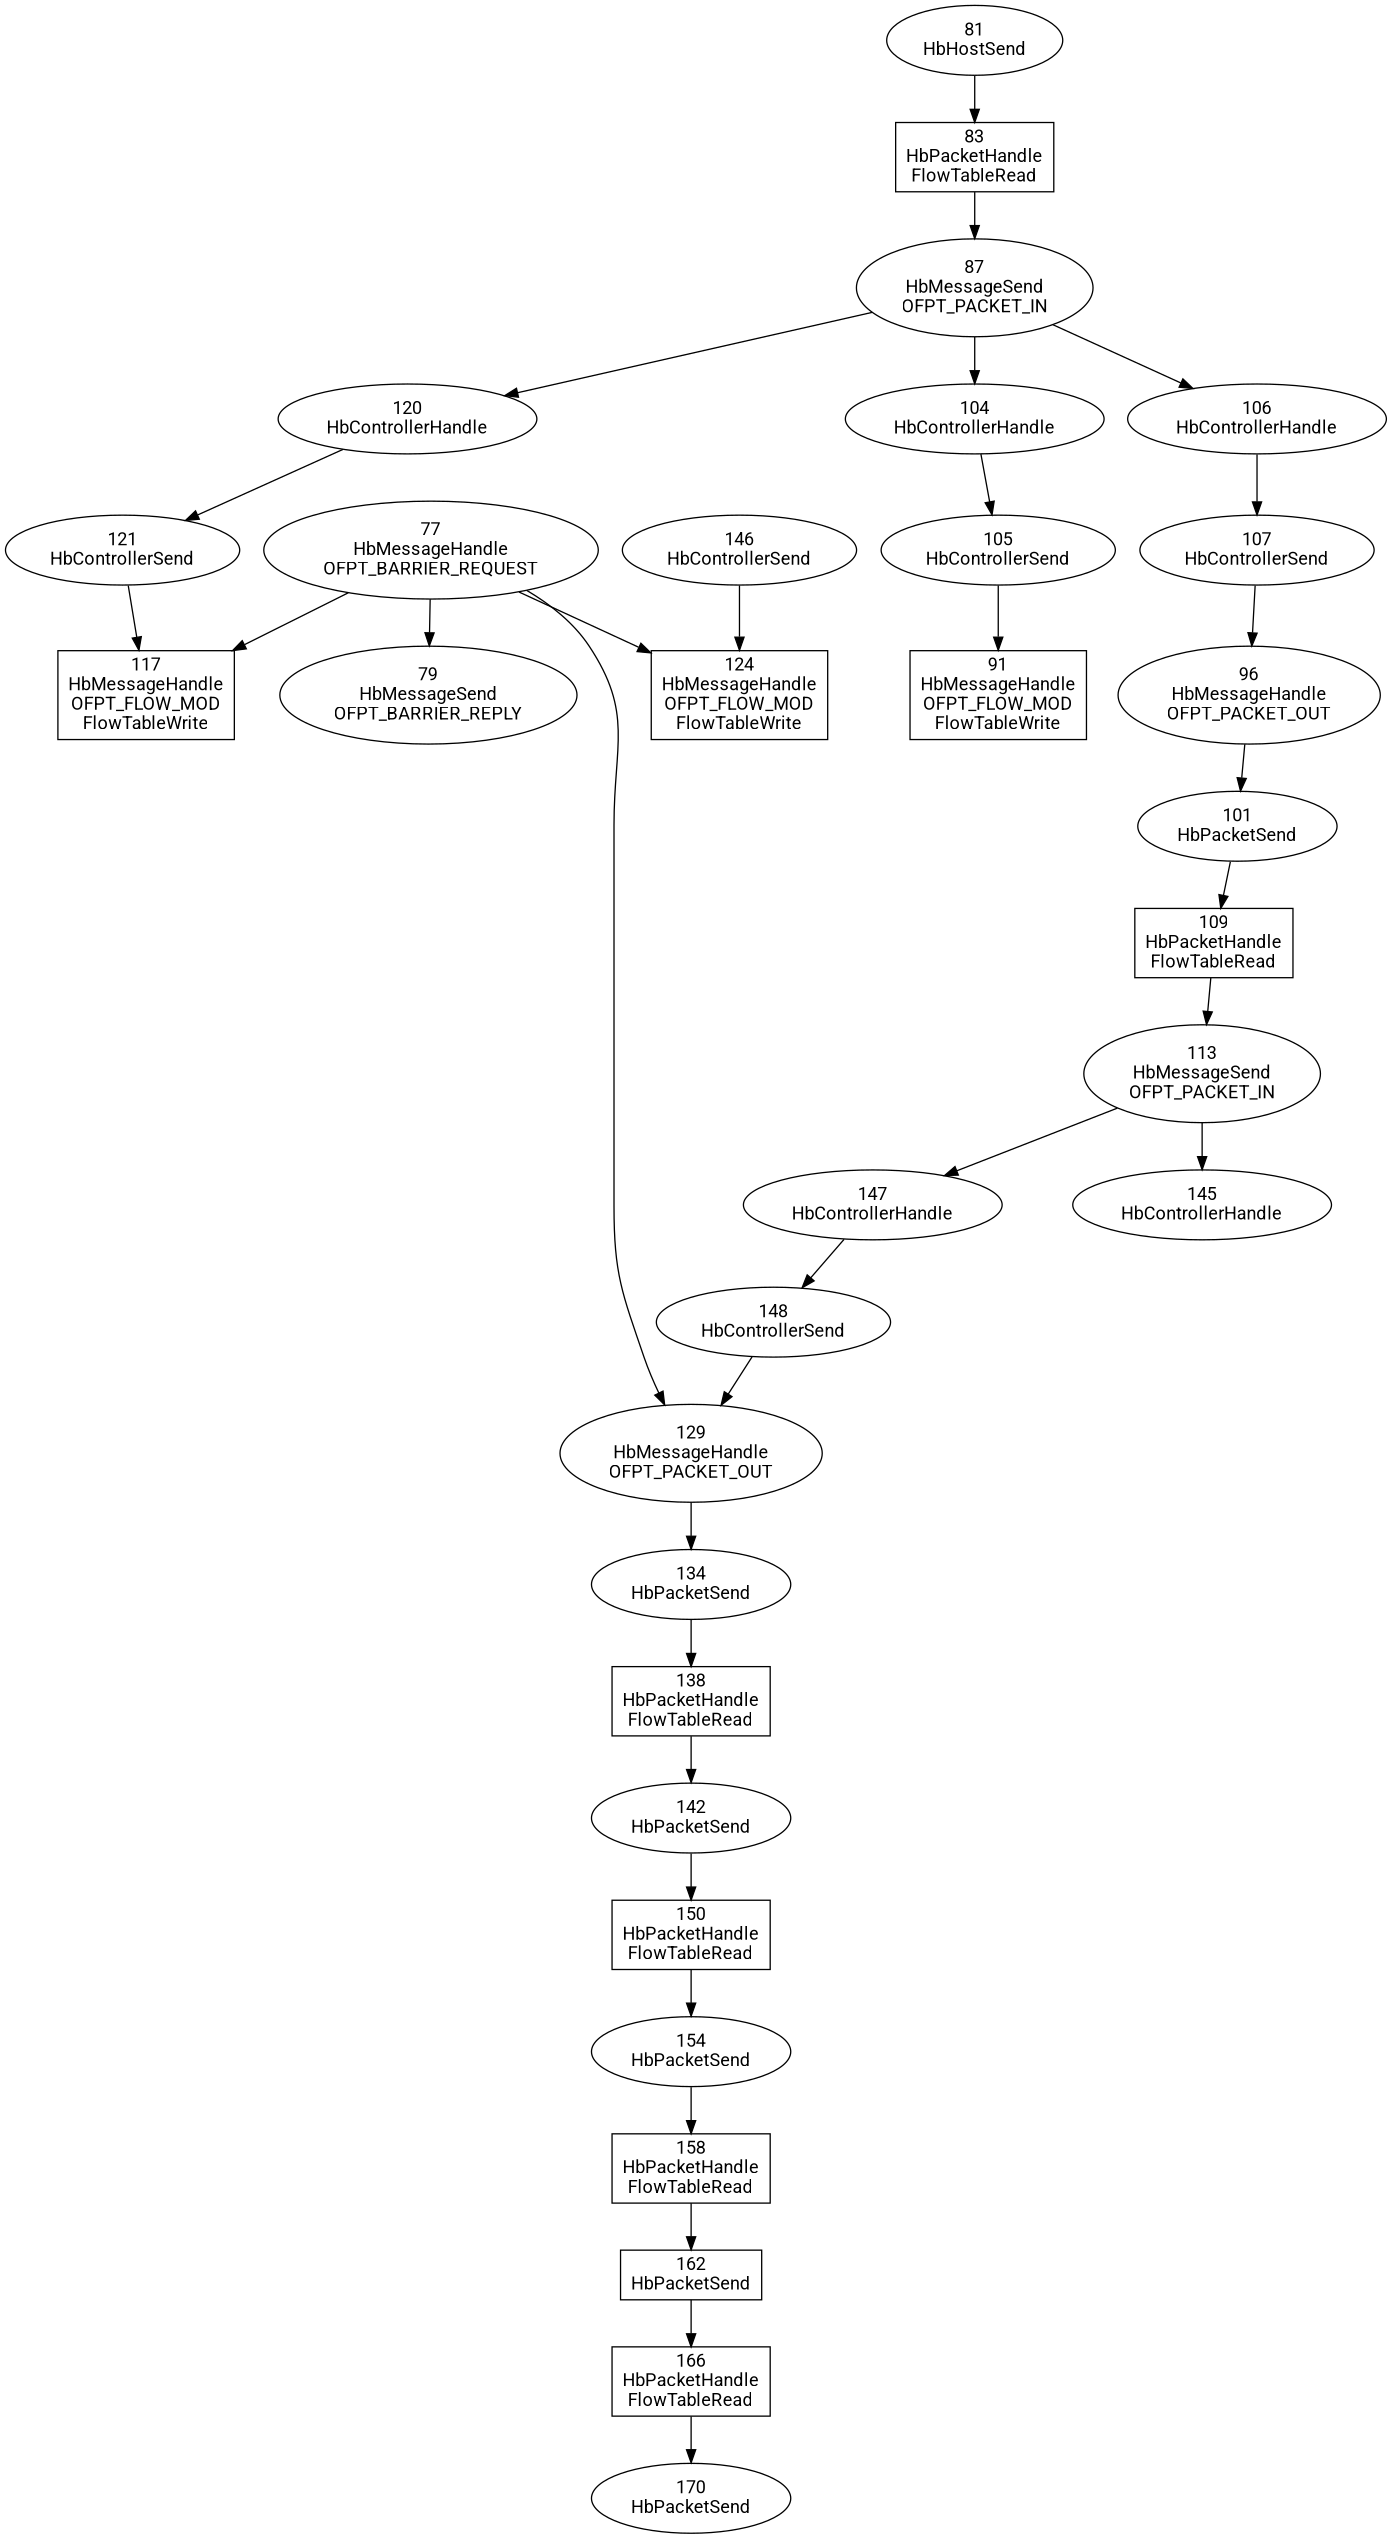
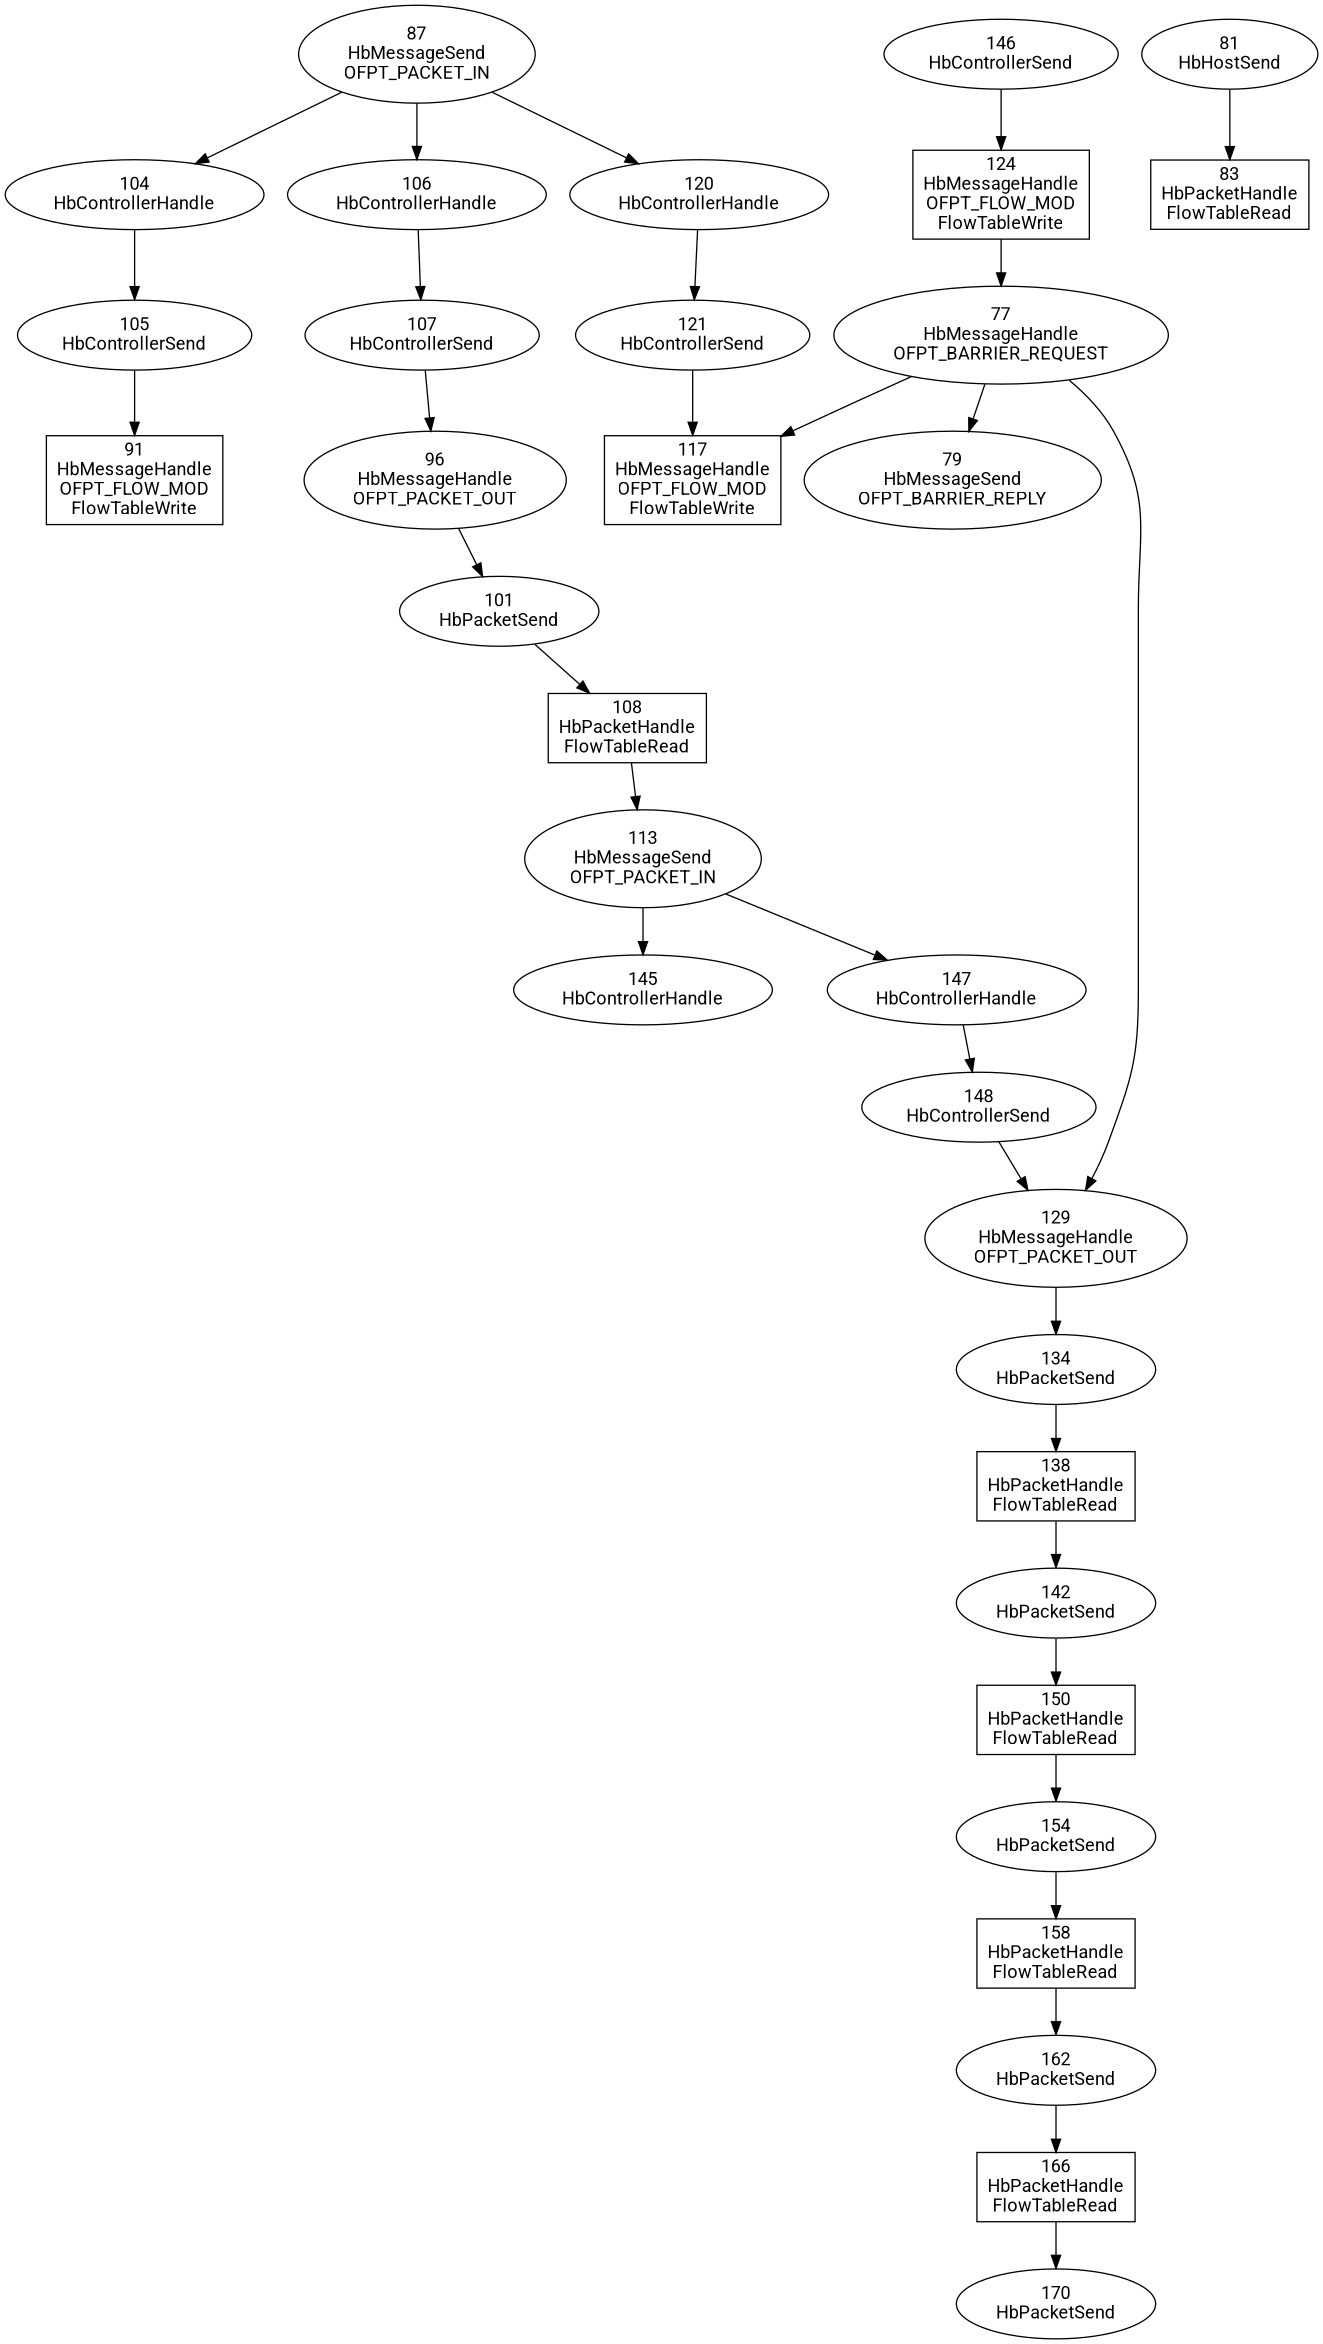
edge "83 HbPacketHandle FlowTableRead" -> "87 HbMessageSend OFPT_PACKET_IN": removed
edge "77 HbMessageHandle OFPT_BARRIER_REQUEST" -> "124 HbMessageHandle OFPT_FLOW_MOD FlowTableWrite": reversed
node "109 HbPacketHandle FlowTableRead": label "109 HbPacketHandle FlowTableRead" -> "108 HbPacketHandle FlowTableRead"
node "162 HbPacketSend": shape box -> ellipse
